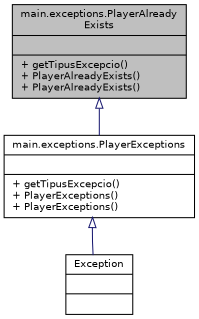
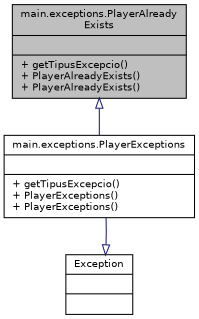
edge "Exception" -> "main.exceptions.PlayerExceptions": reversed
